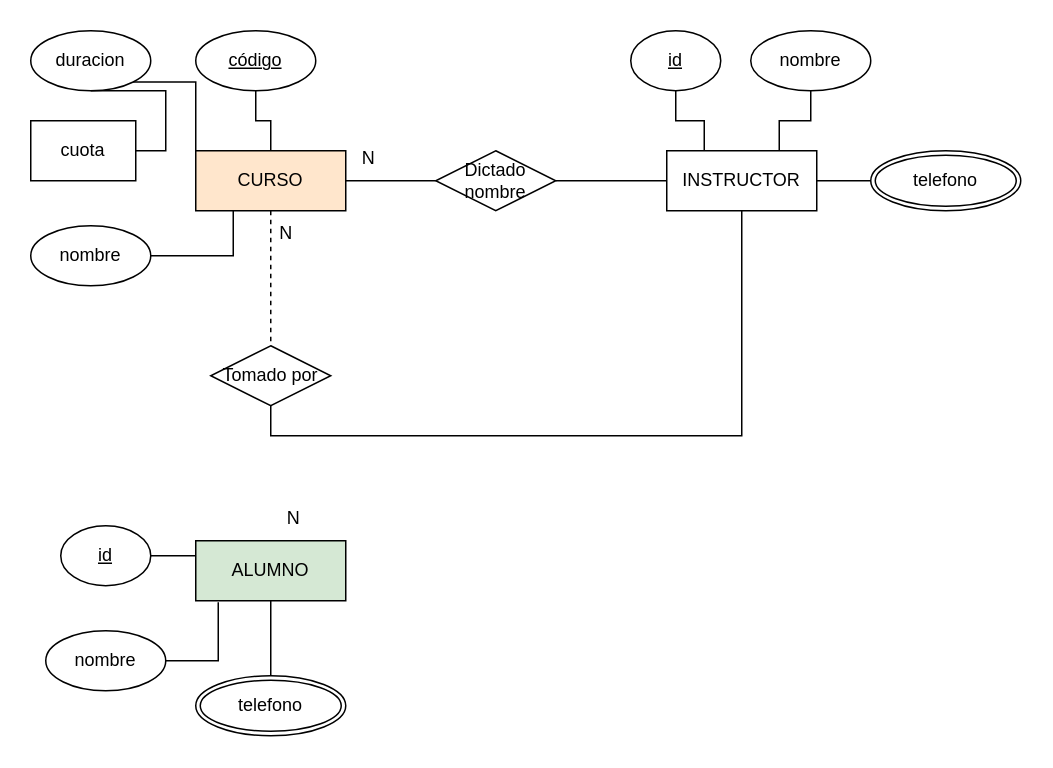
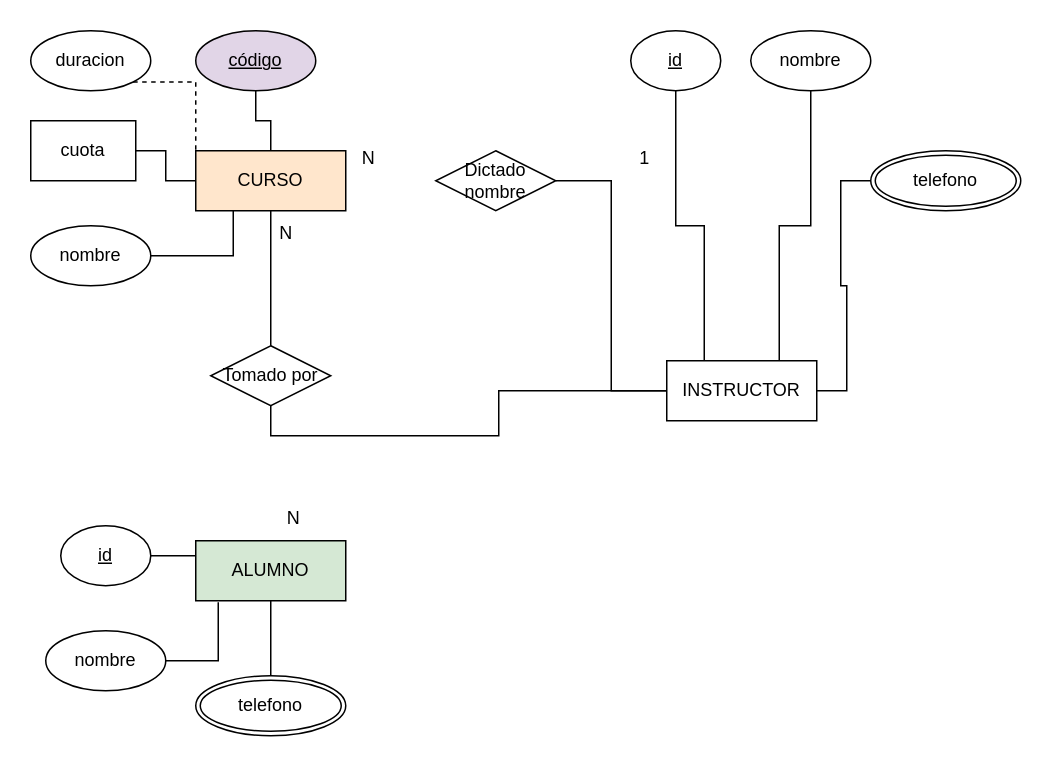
node "código": fillcolor #ffffff -> #e1d5e7
edge "duracion" -- "CURSO": style solid -> dashed
edge "duracion" -- "cuota": now "CURSO" -- "cuota"
node "1": added
edge "CURSO" -- "Dictado nombre": removed
node "INSTRUCTOR": moved (742, 181) -> (742, 391)
edge "CURSO" -- "Tomado por": style dashed -> solid
